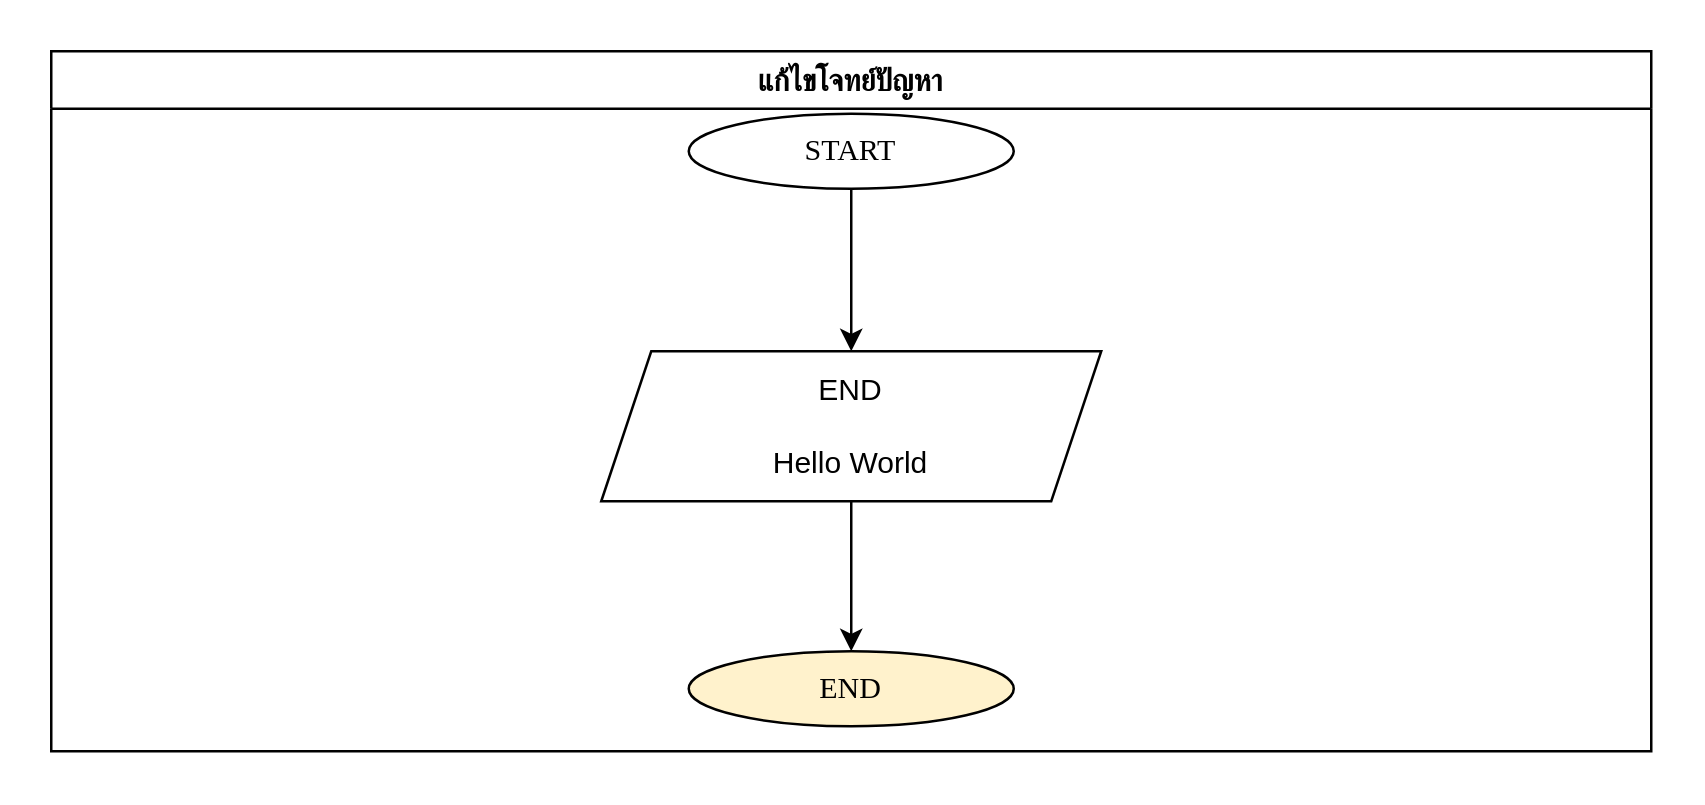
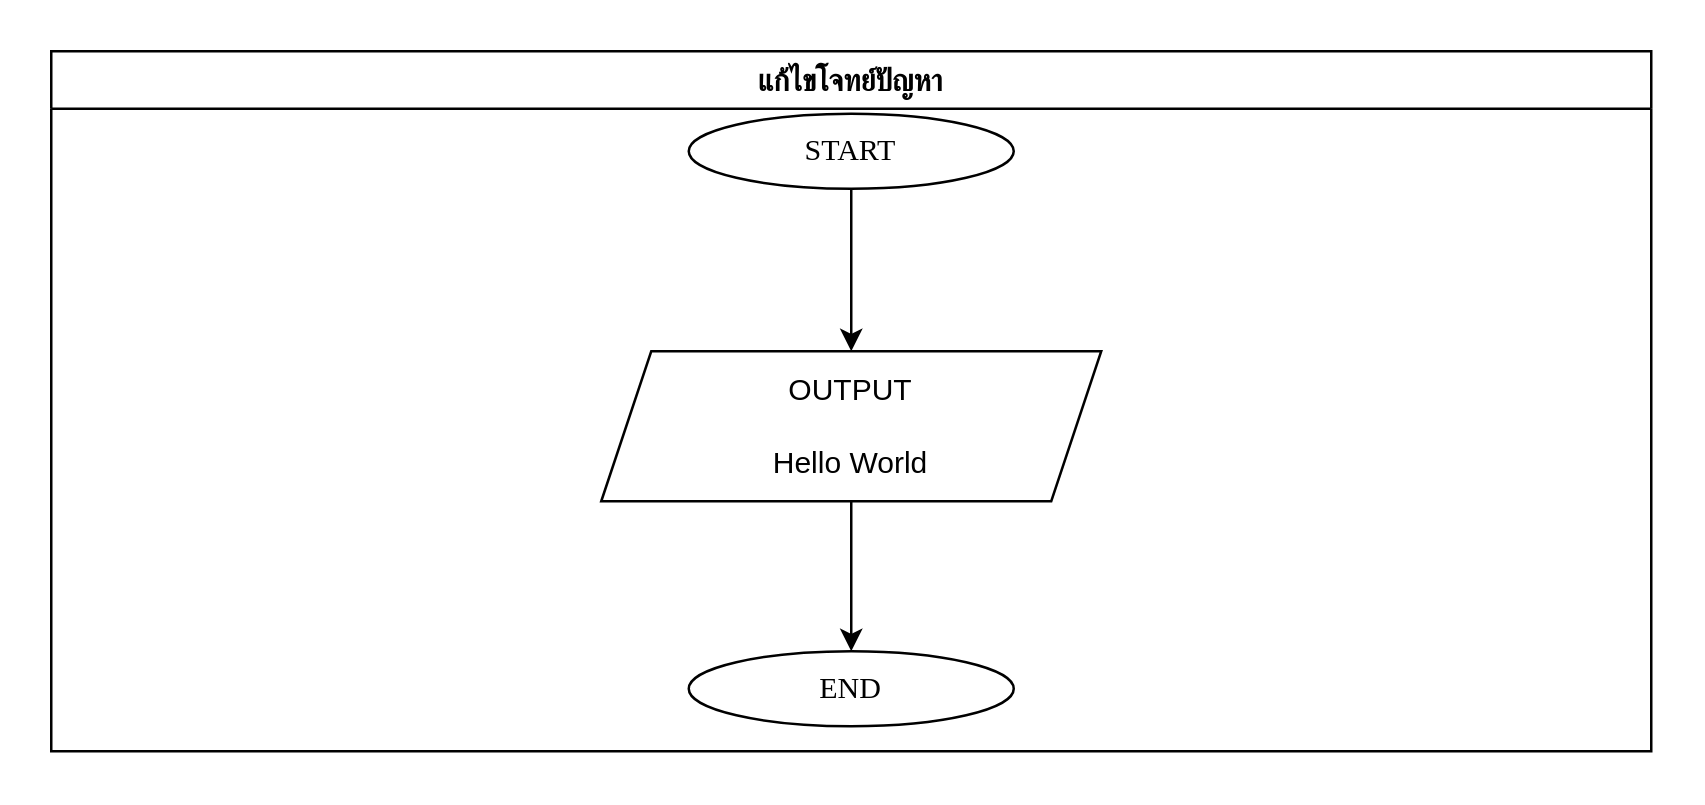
node "END Hello World": label "END Hello World" -> "OUTPUT Hello World"
node "END": fillcolor #fff2cc -> #ffffff
